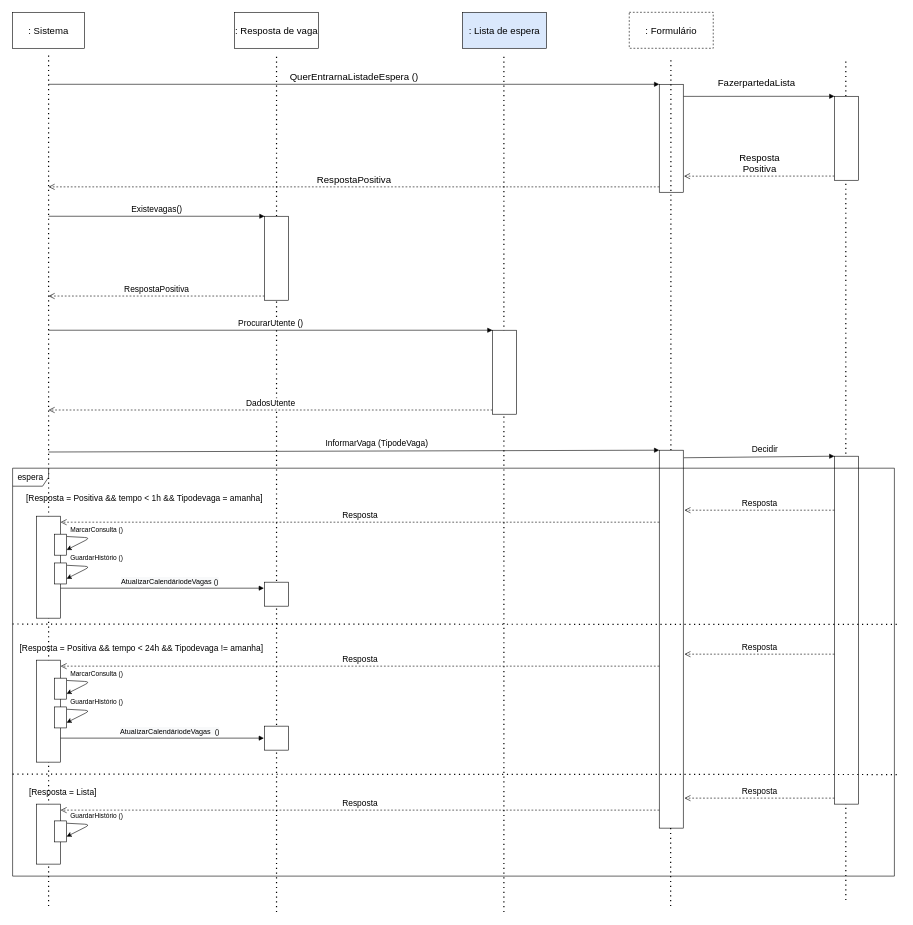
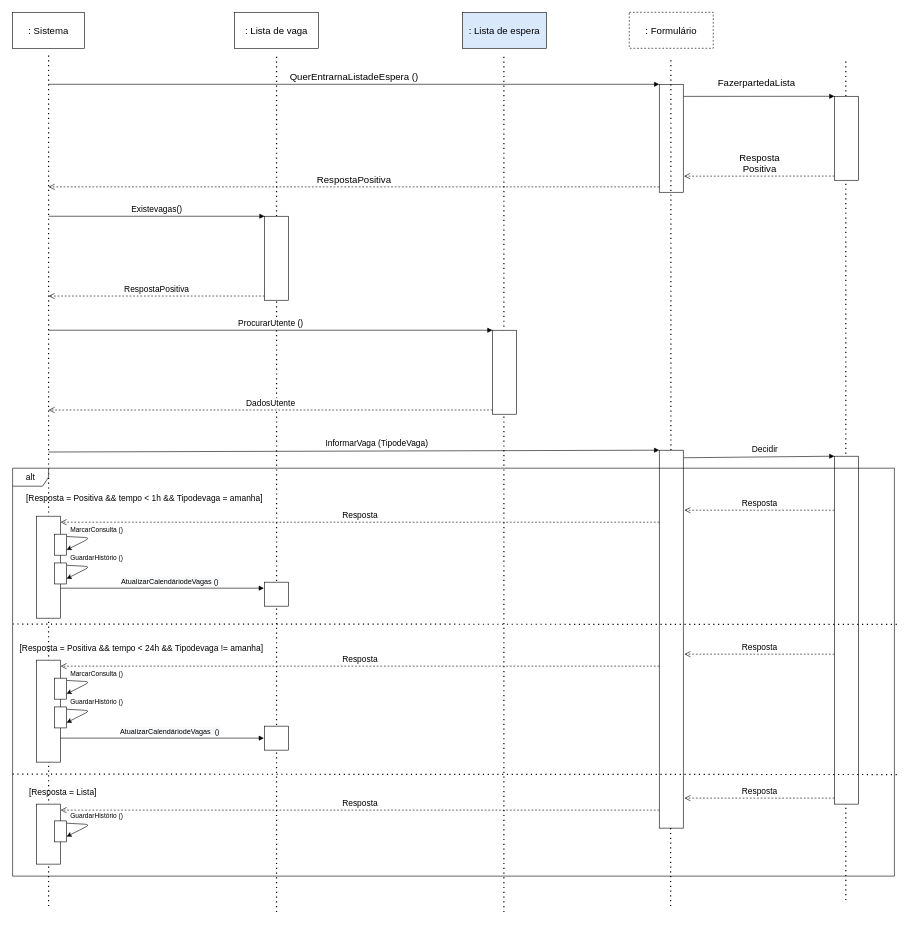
node ": Resposta de vaga": label ": Resposta de vaga" -> ": Lista de vaga"
node "espera": label "espera" -> "alt"
